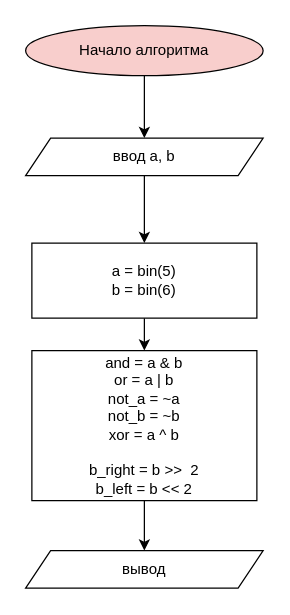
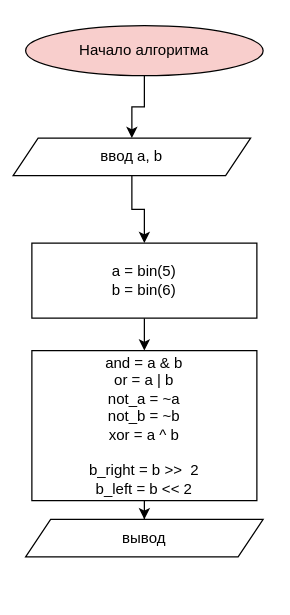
node "ввод a, b": moved (144, 157) -> (132, 157)
node "вывод": moved (144, 569) -> (144, 538)
